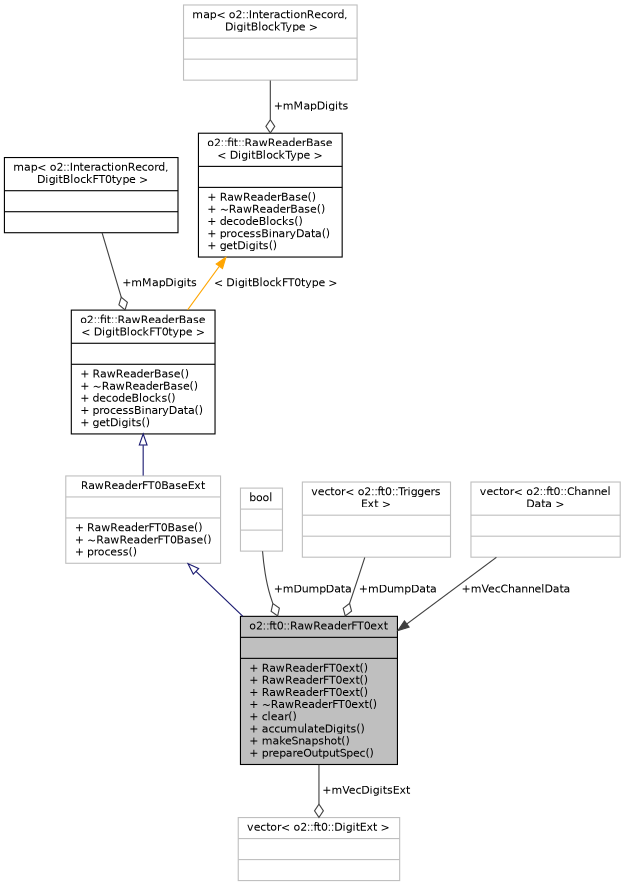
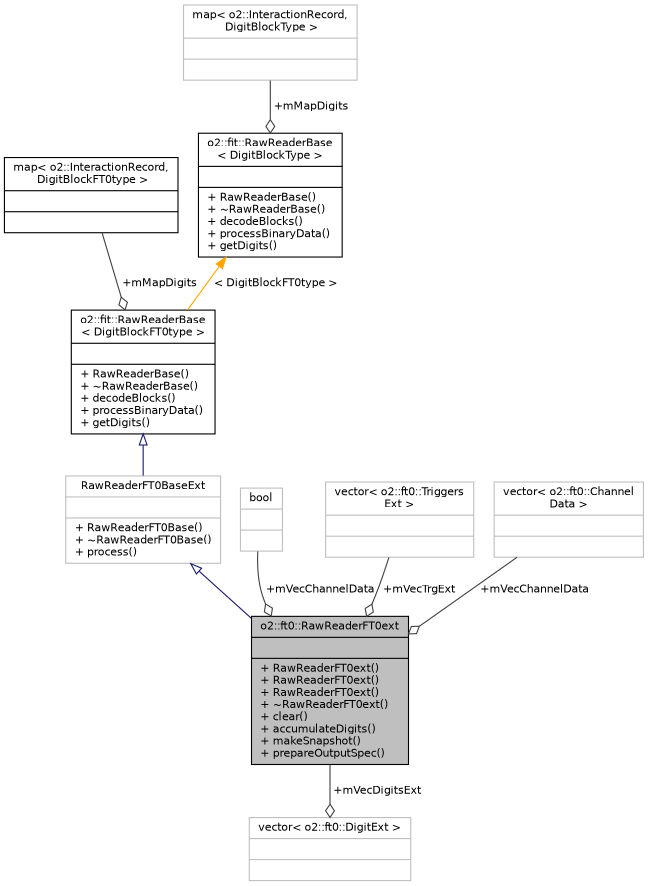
edge "bool" -> "o2::ft0::RawReaderFT0ext": label " +mDumpData" -> " +mVecChannelData"
edge "vector< o2::ft0::Triggers" -> "o2::ft0::RawReaderFT0ext": label " +mDumpData" -> " +mVecTrgExt"
edge "vector< o2::ft0::Channel" -> "o2::ft0::RawReaderFT0ext": arrowhead normal -> odiamond
